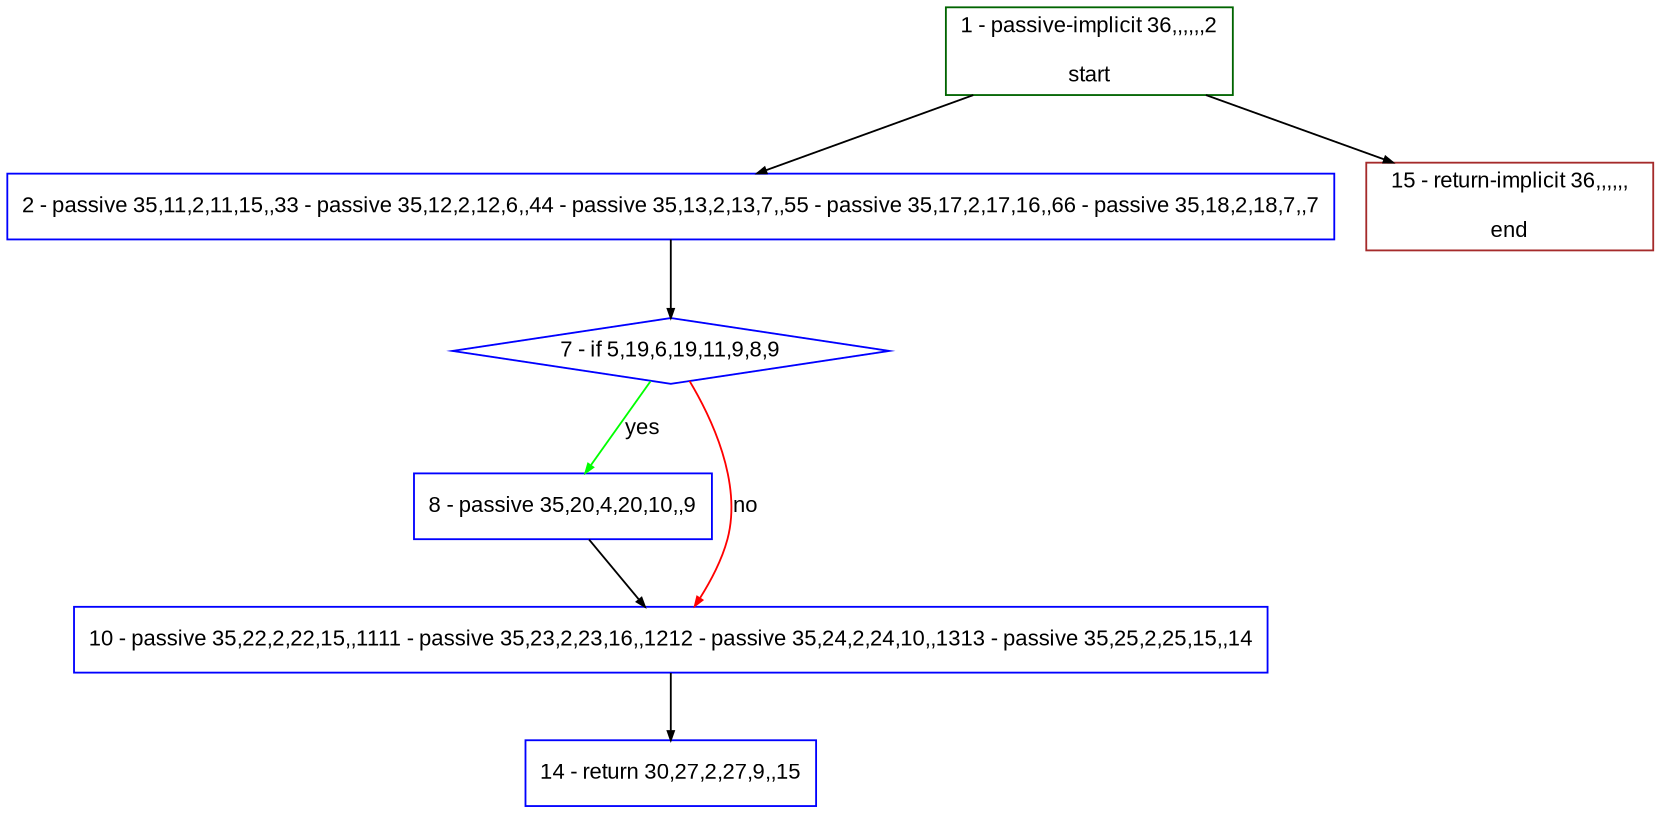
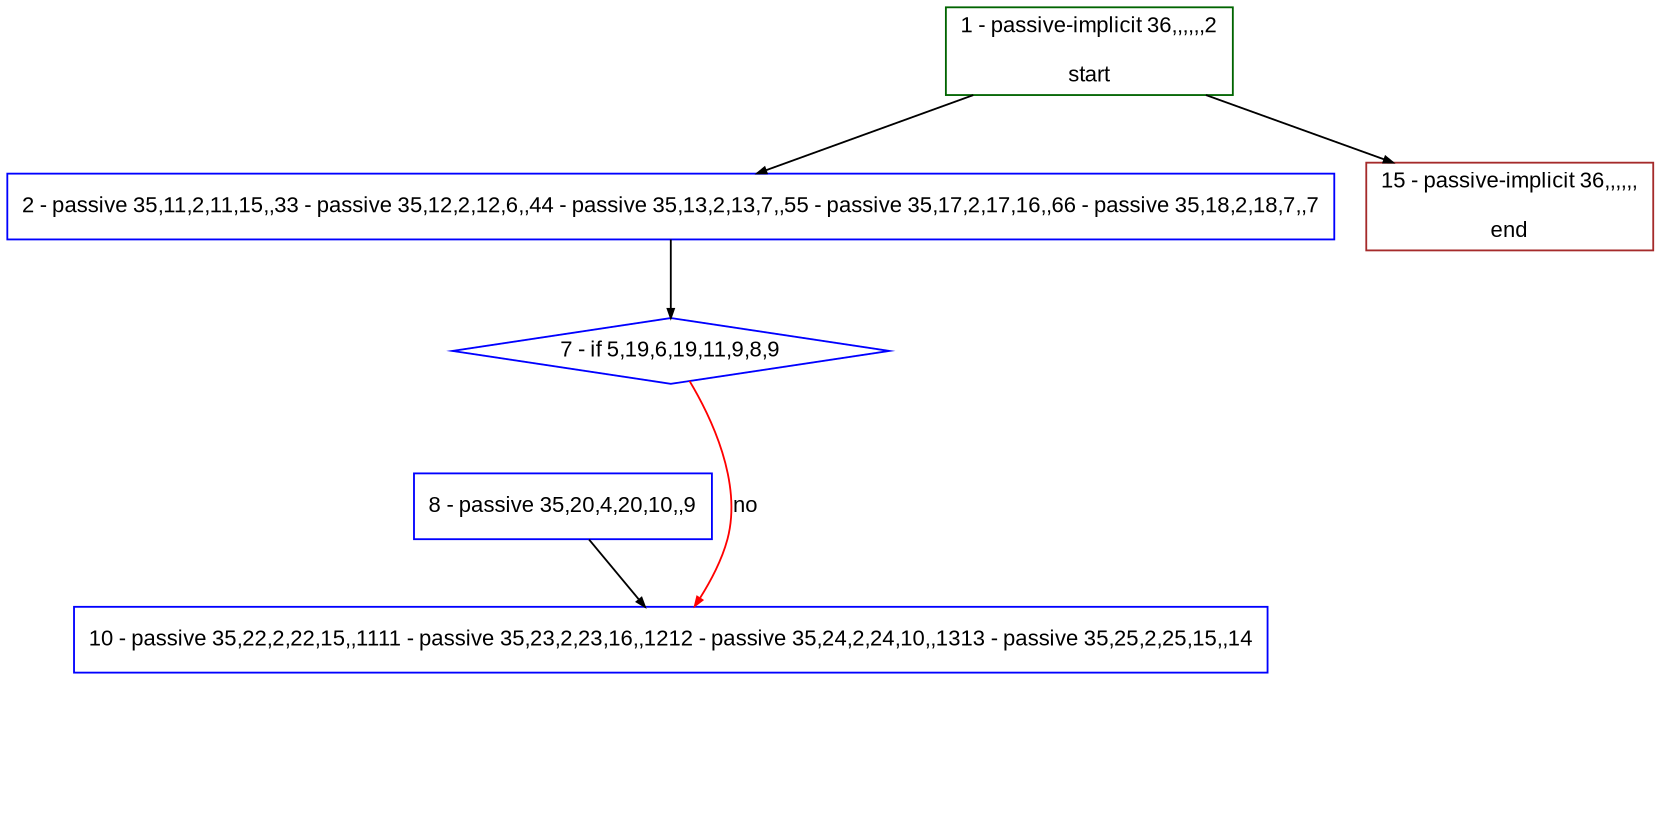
node "15 - return-implicit 36,,,,,, end": label "15 - return-implicit 36,,,,,, end" -> "15 - passive-implicit 36,,,,,, end"
edge "7 - if 5,19,6,19,11,9,8,9" -> "8 - passive 35,20,4,20,10,,9": removed, label "yes"
node "14 - return 30,27,2,27,9,,15": removed
